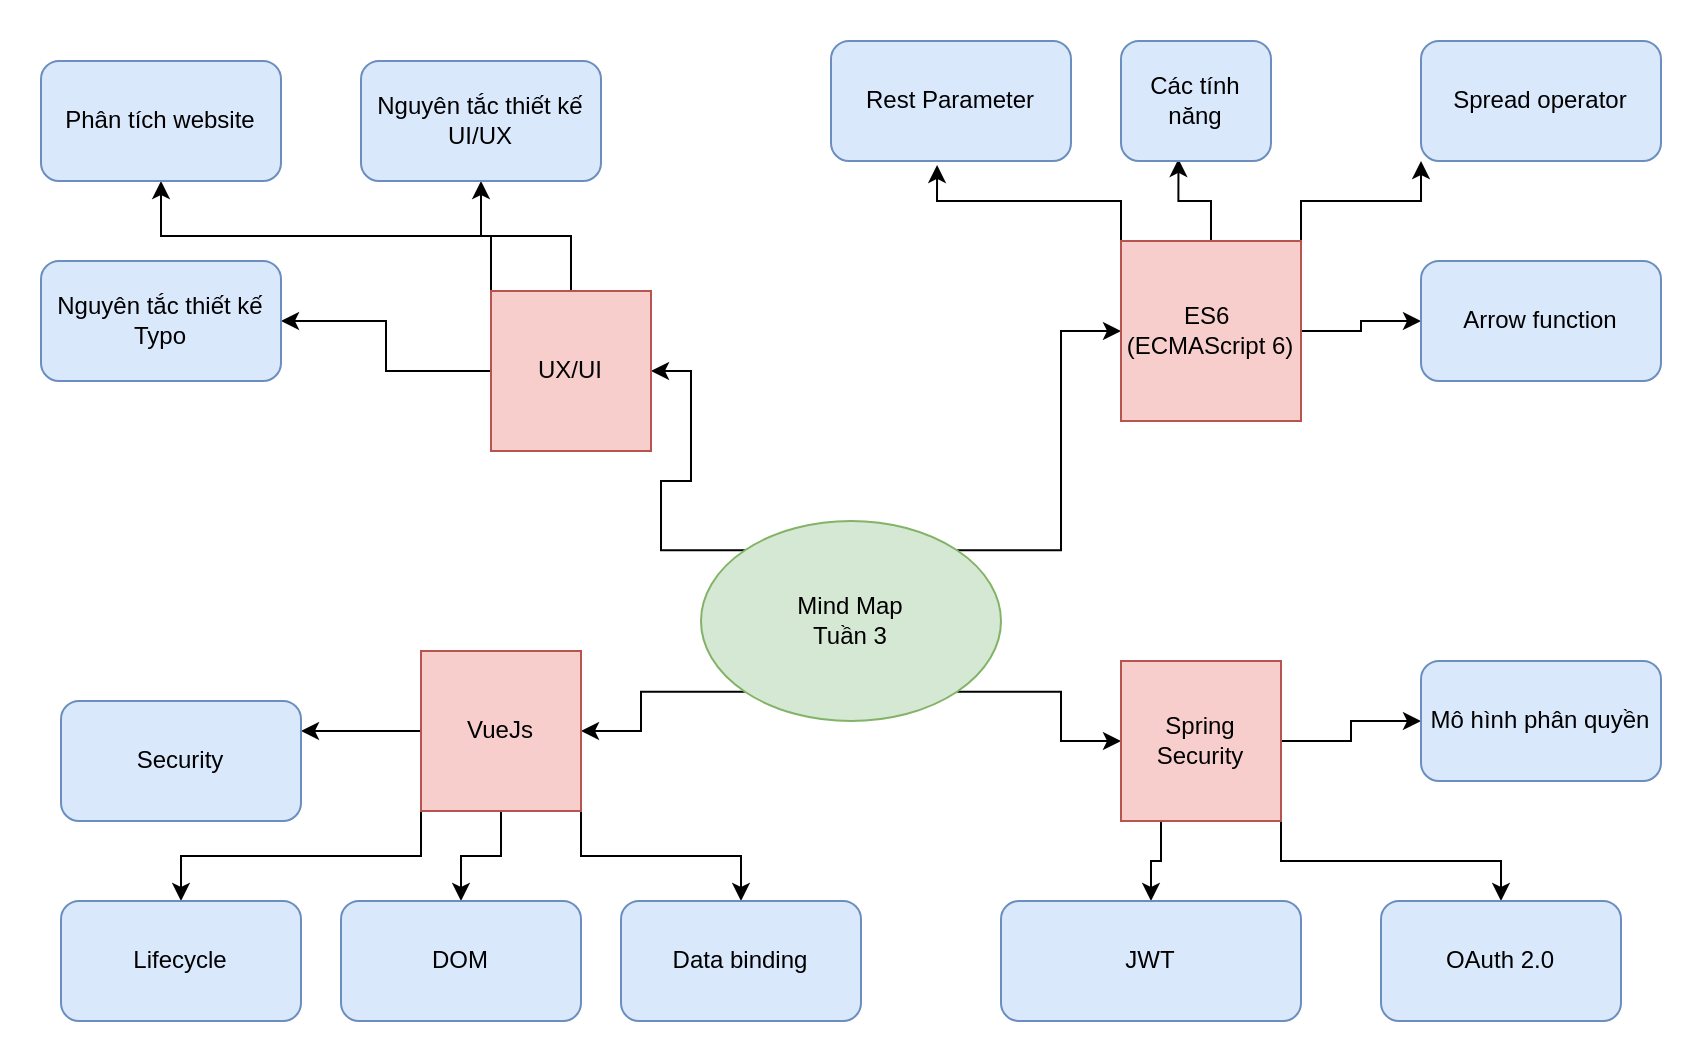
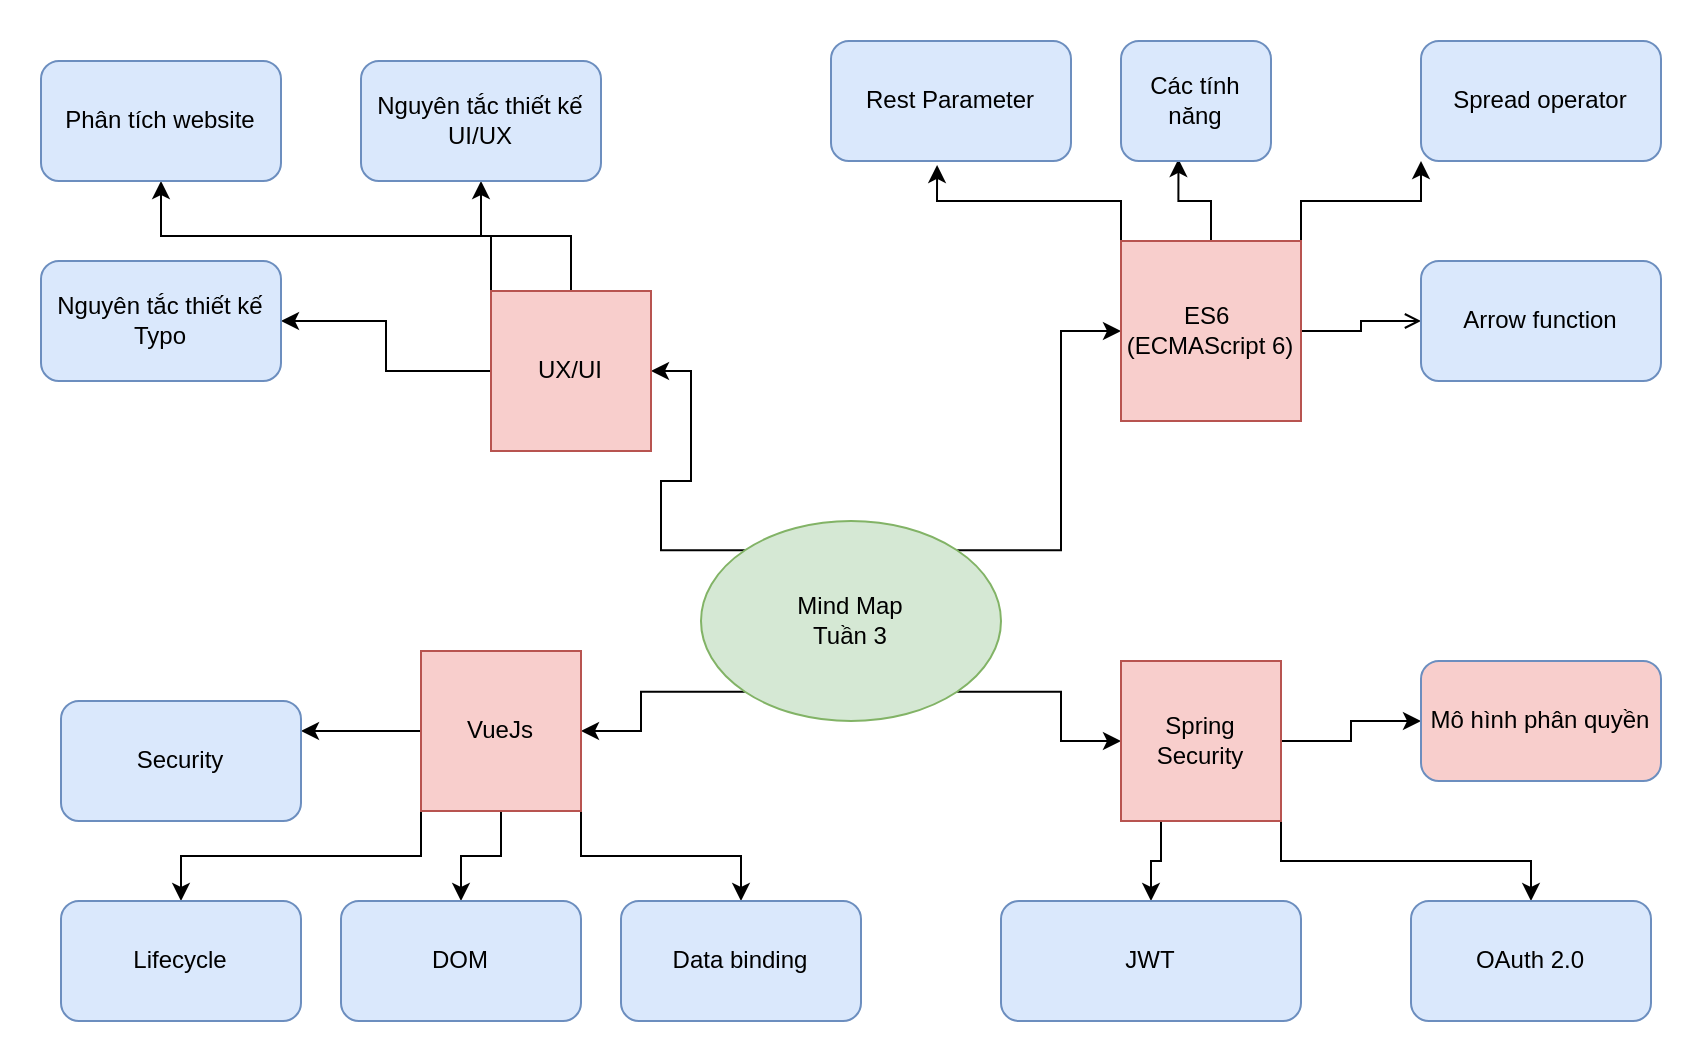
edge "ES6 (ECMAScript 6)" -> "Arrow function": arrowhead classic -> open
node "Mô hình phân quyền": fillcolor #dae8fc -> #f8cecc
node "OAuth 2.0": moved (1501, 961) -> (1531, 961)
